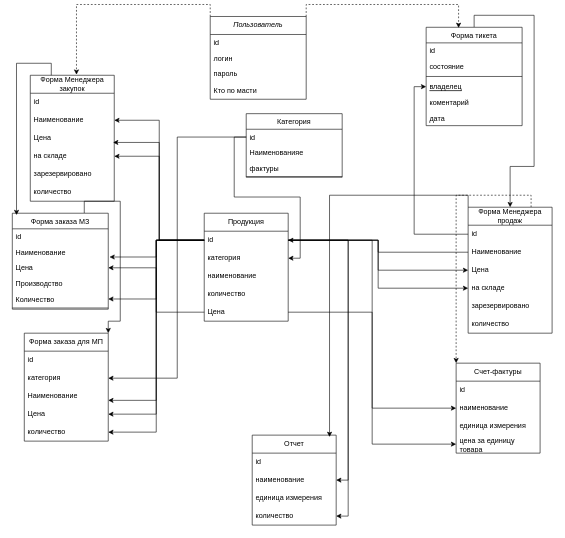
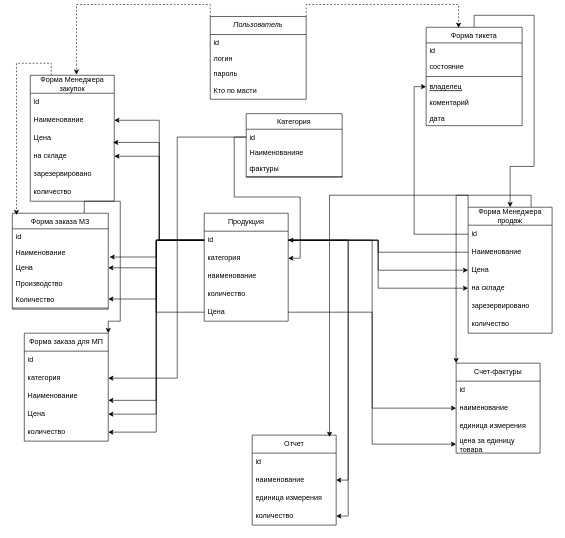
edge "Форма Менеджера закупок" -> "Форма заказа МЗ": style solid -> dashed
edge "Форма Менеджера продаж" -> "Счет-фактуры": style dashed -> solid
